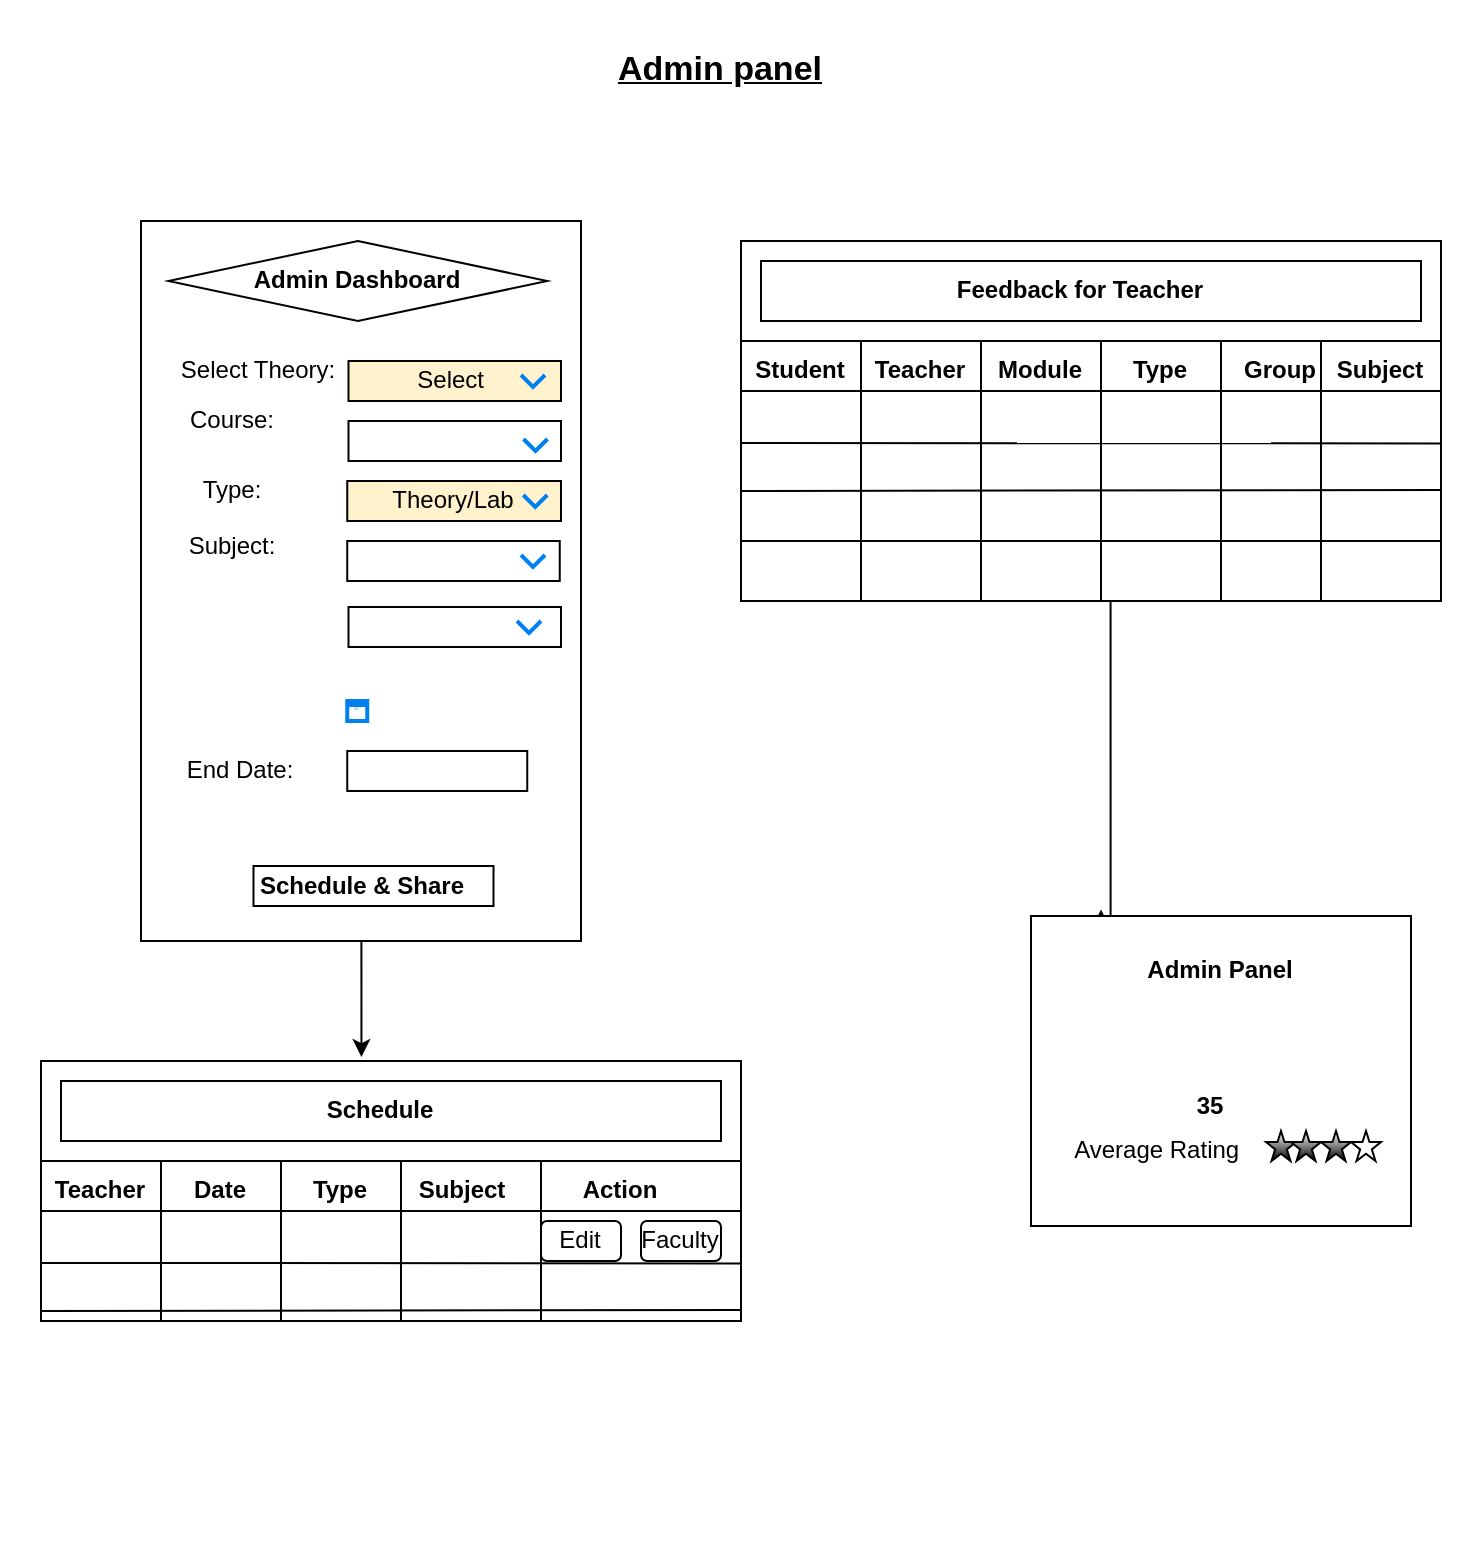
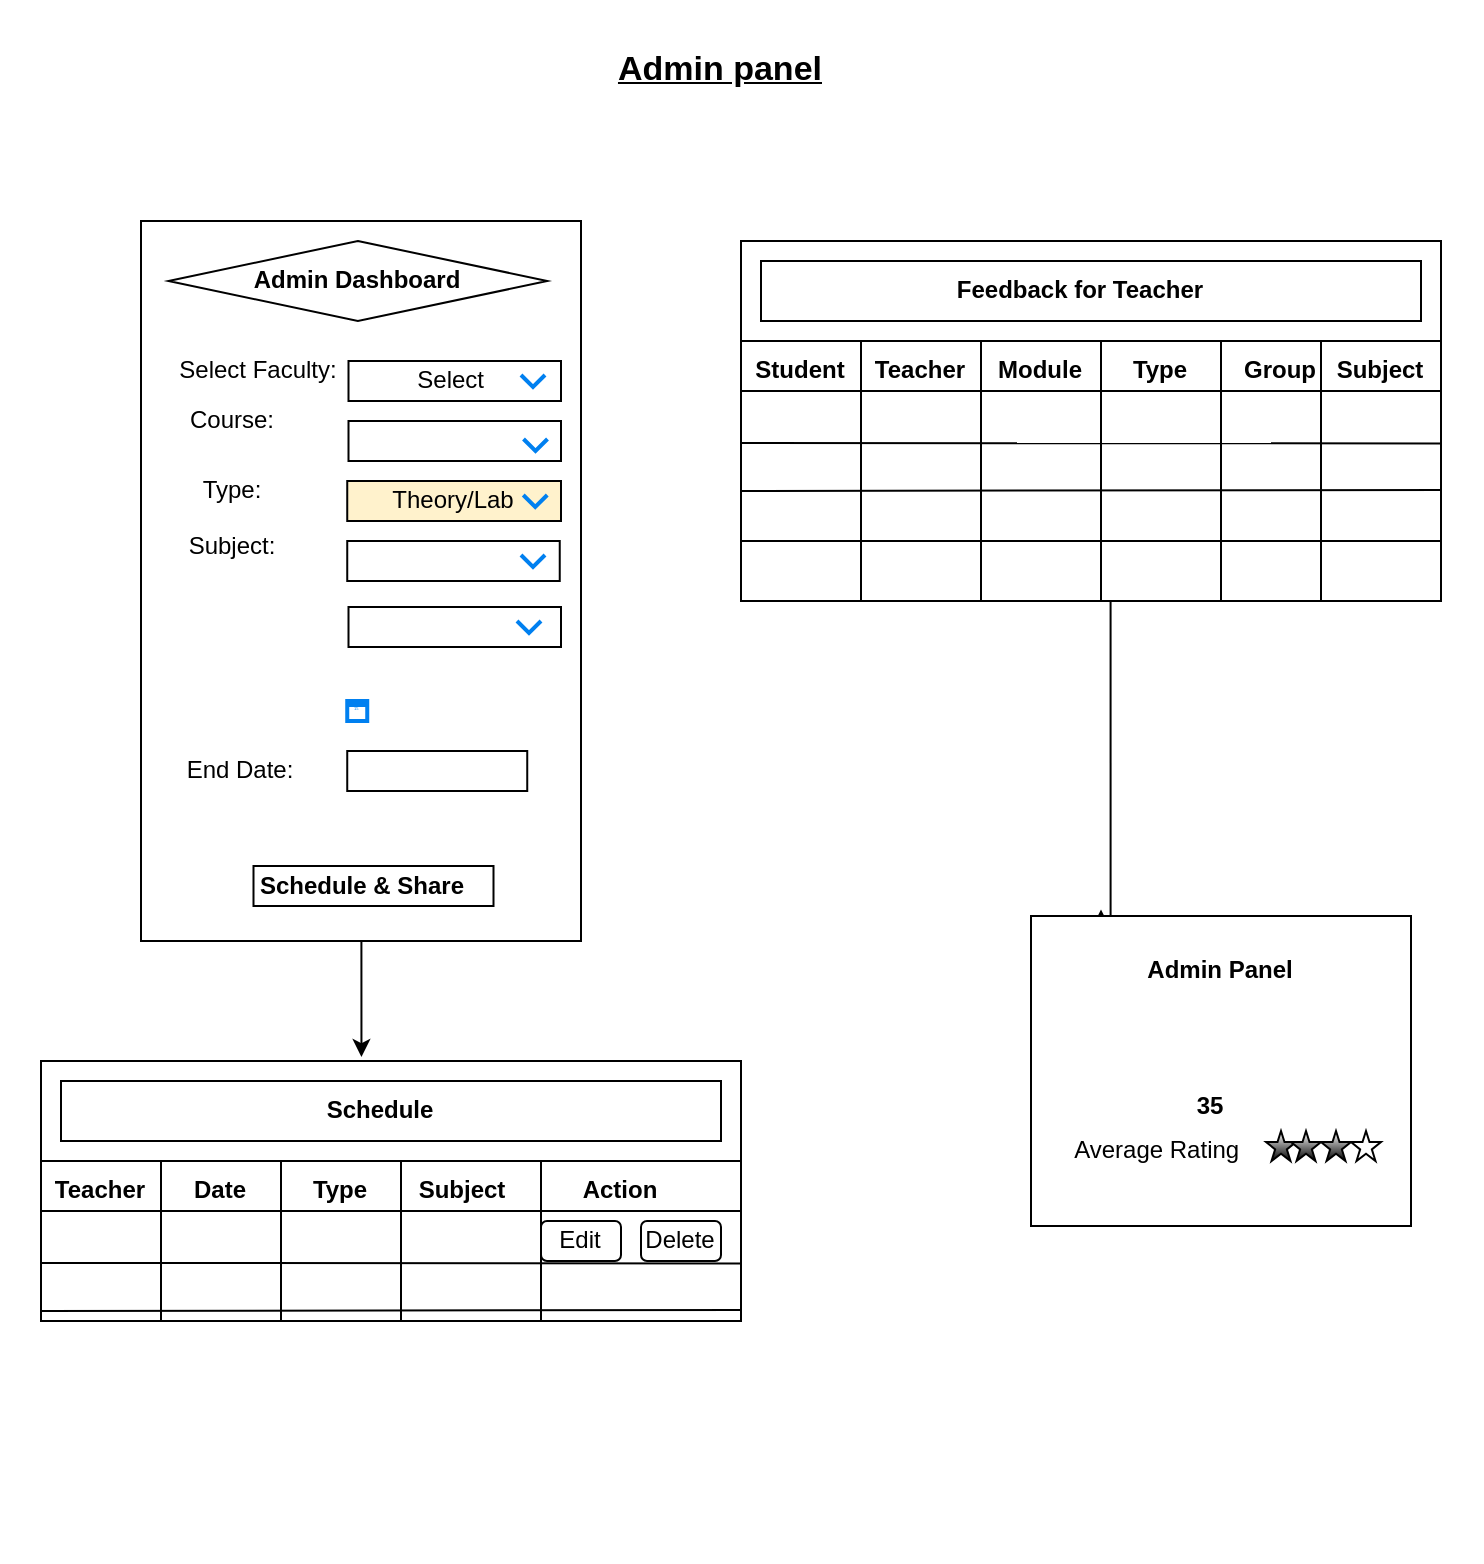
node "Select Theory:": label "Select Theory:" -> "Select Faculty:"
node "Select": fillcolor #fff2cc -> #ffffff
node "Faculty": label "Faculty" -> "Delete"
